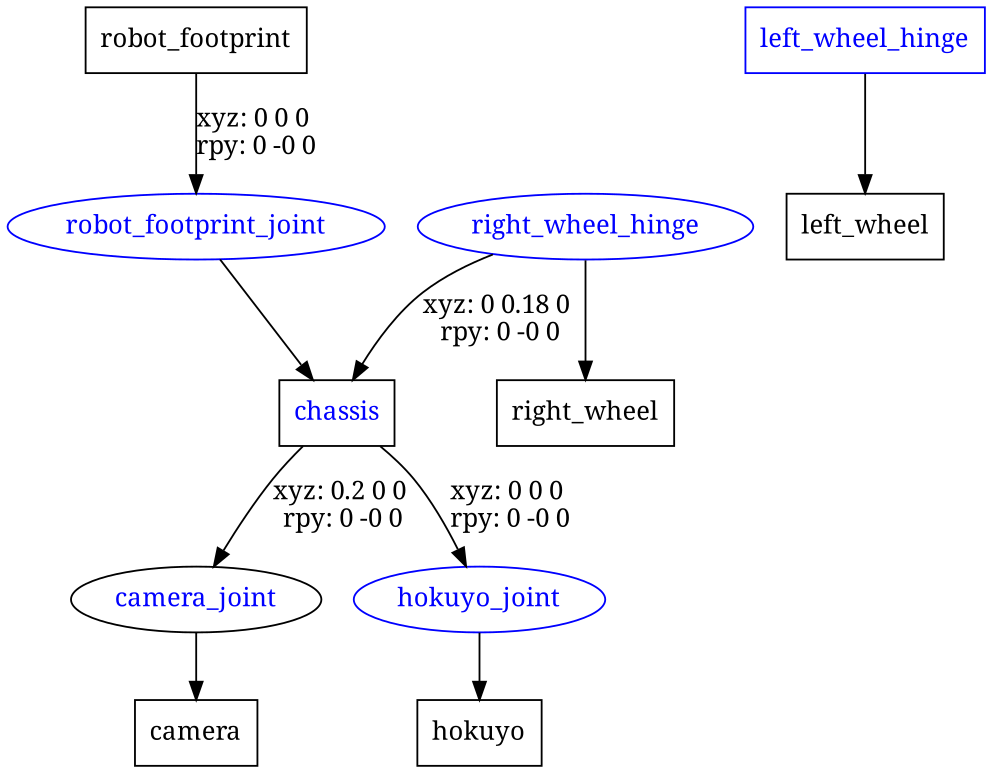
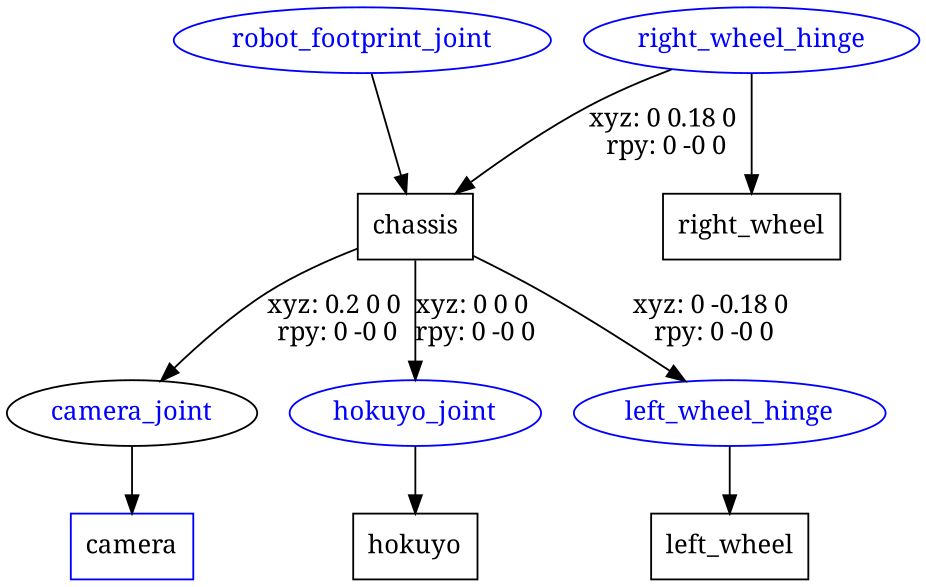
node "robot_footprint": removed
node "left_wheel_hinge": shape box -> ellipse
edge "chassis" -> "left_wheel_hinge": added, label "xyz: 0 -0.18 0 rpy: 0 -0 0"
node "chassis": fontcolor blue -> black
node "camera": color black -> blue
